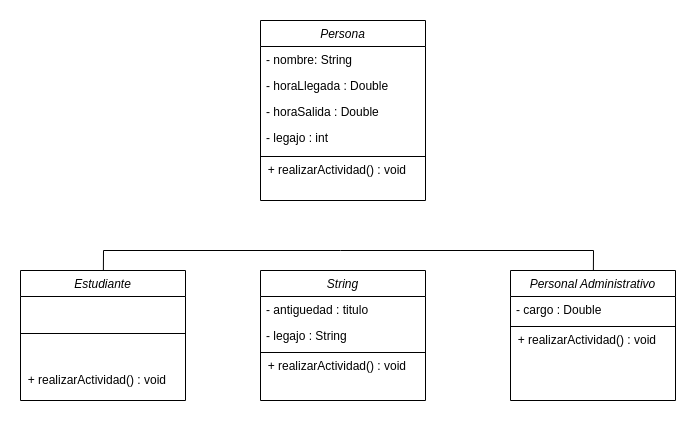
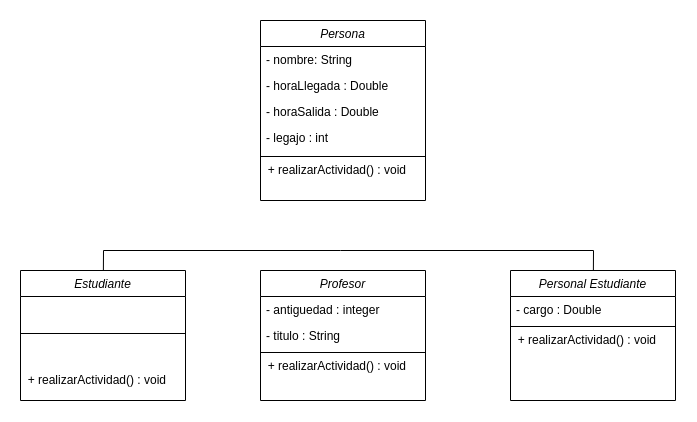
node "String": label "String" -> "Profesor"
node "Personal Administrativo": label "Personal Administrativo" -> "Personal Estudiante"
node "- antiguedad : titulo": label "- antiguedad : titulo" -> "- antiguedad : integer"
node "- legajo : String": label "- legajo : String" -> "- titulo : String"
